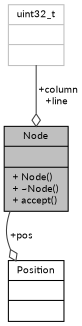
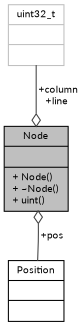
node "Node": text "+ accept()" -> "+ uint()"
edge "Node" -> "Position": reversed
